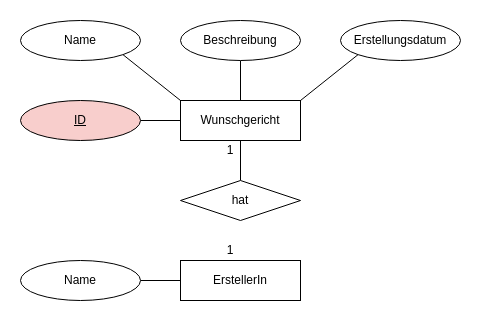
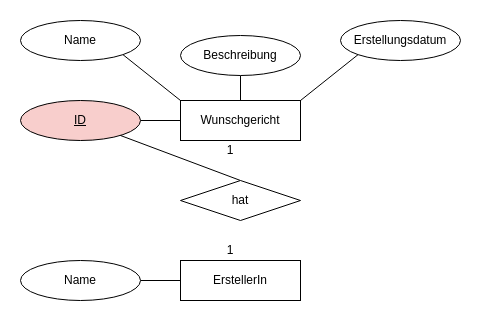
node "Beschreibung": moved (241, 41) -> (241, 56)
edge "Wunschgericht" -- "hat": now "ID" -- "hat"
